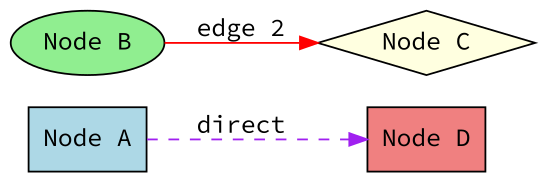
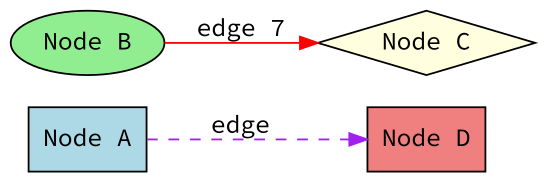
edge "Node B" -> "Node C": label "edge 2" -> "edge 7"
edge "Node A" -> "Node D": label "direct" -> "edge"
